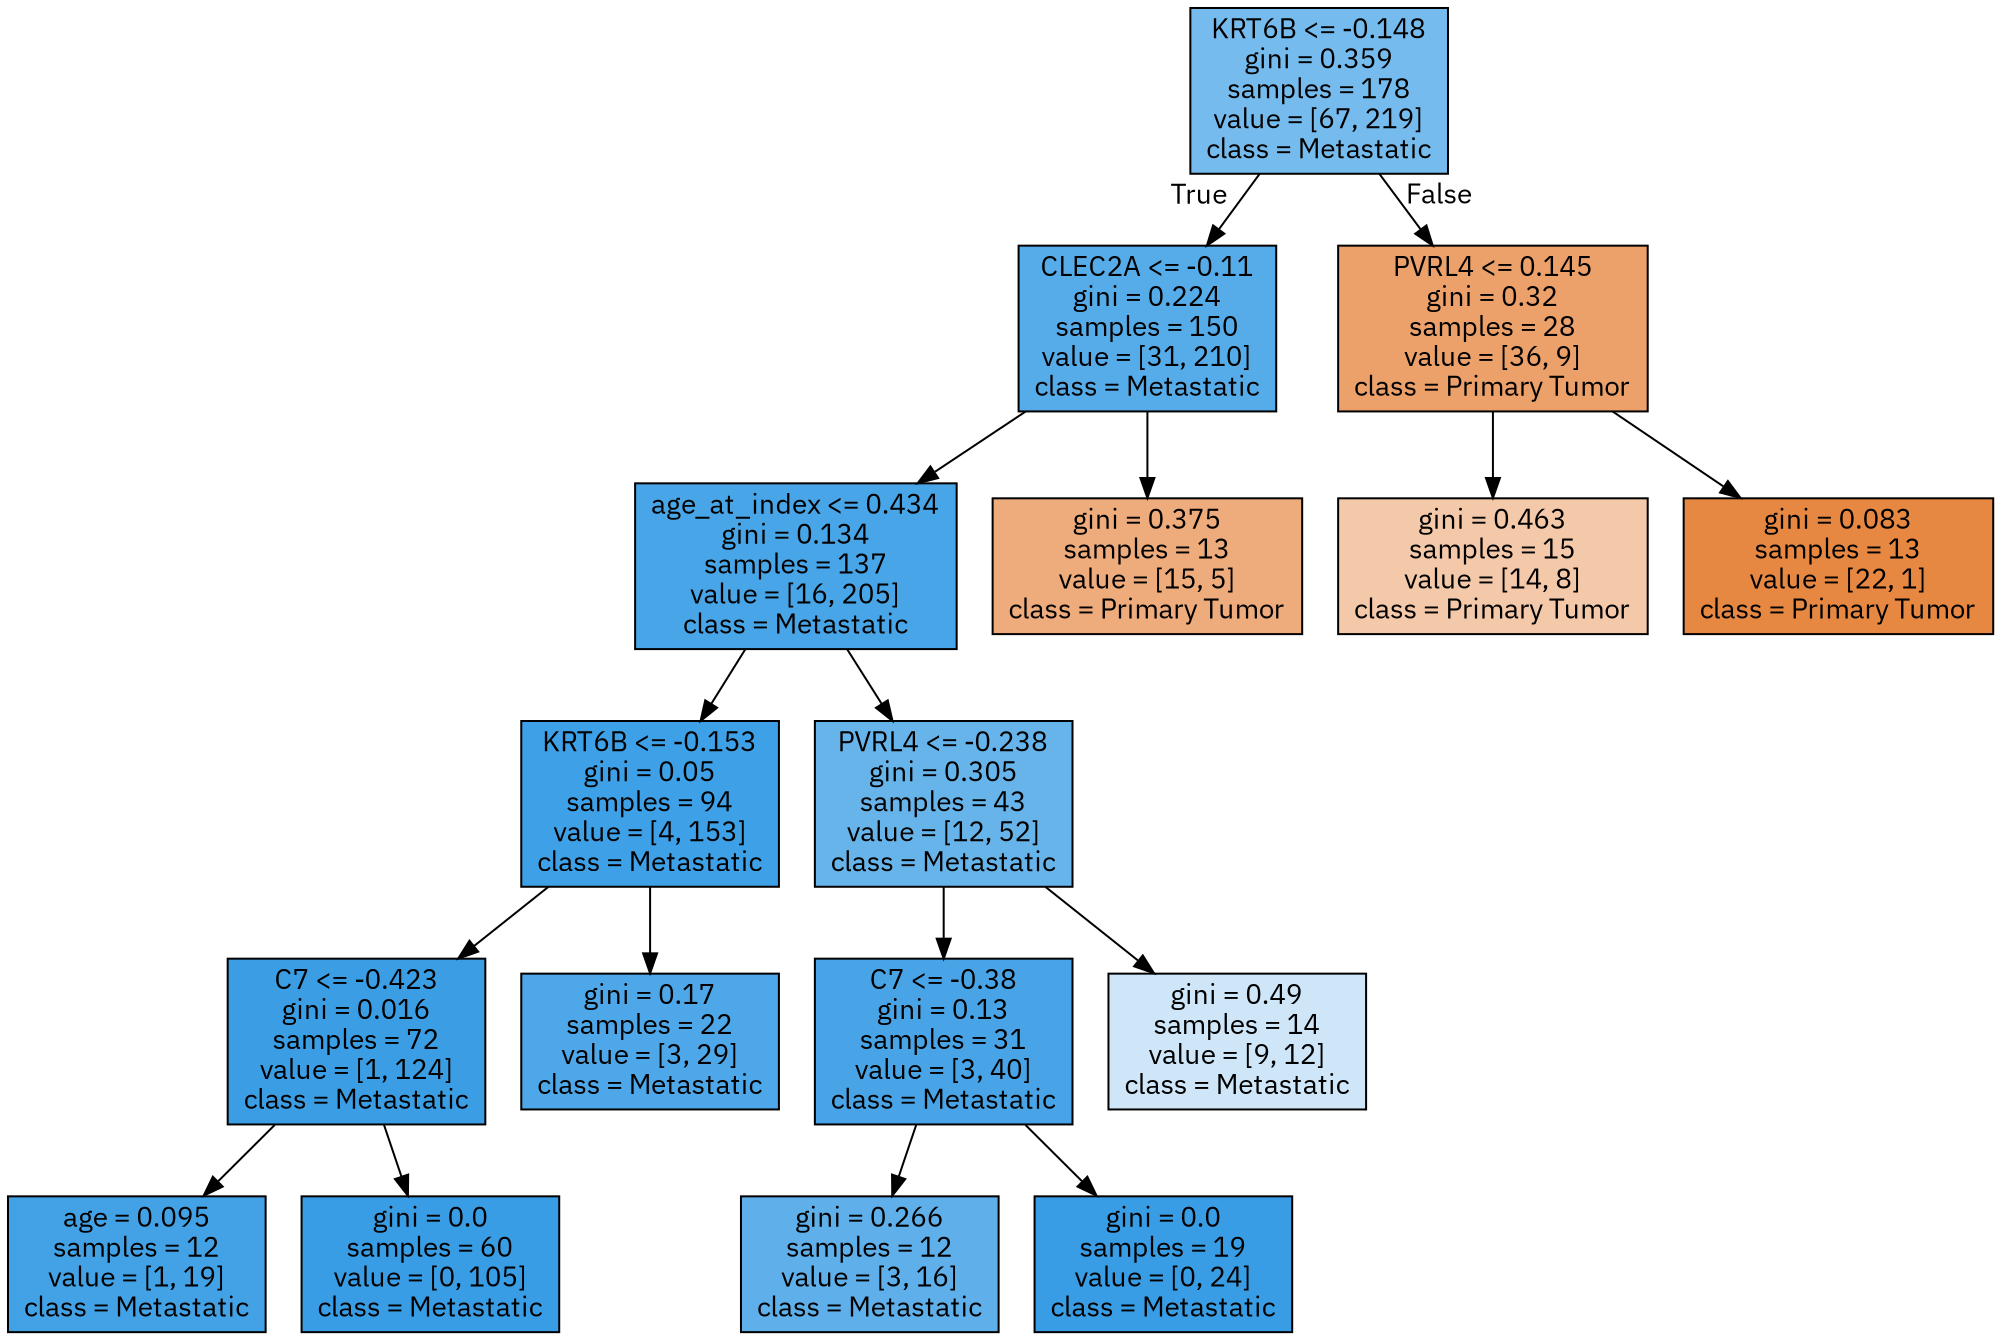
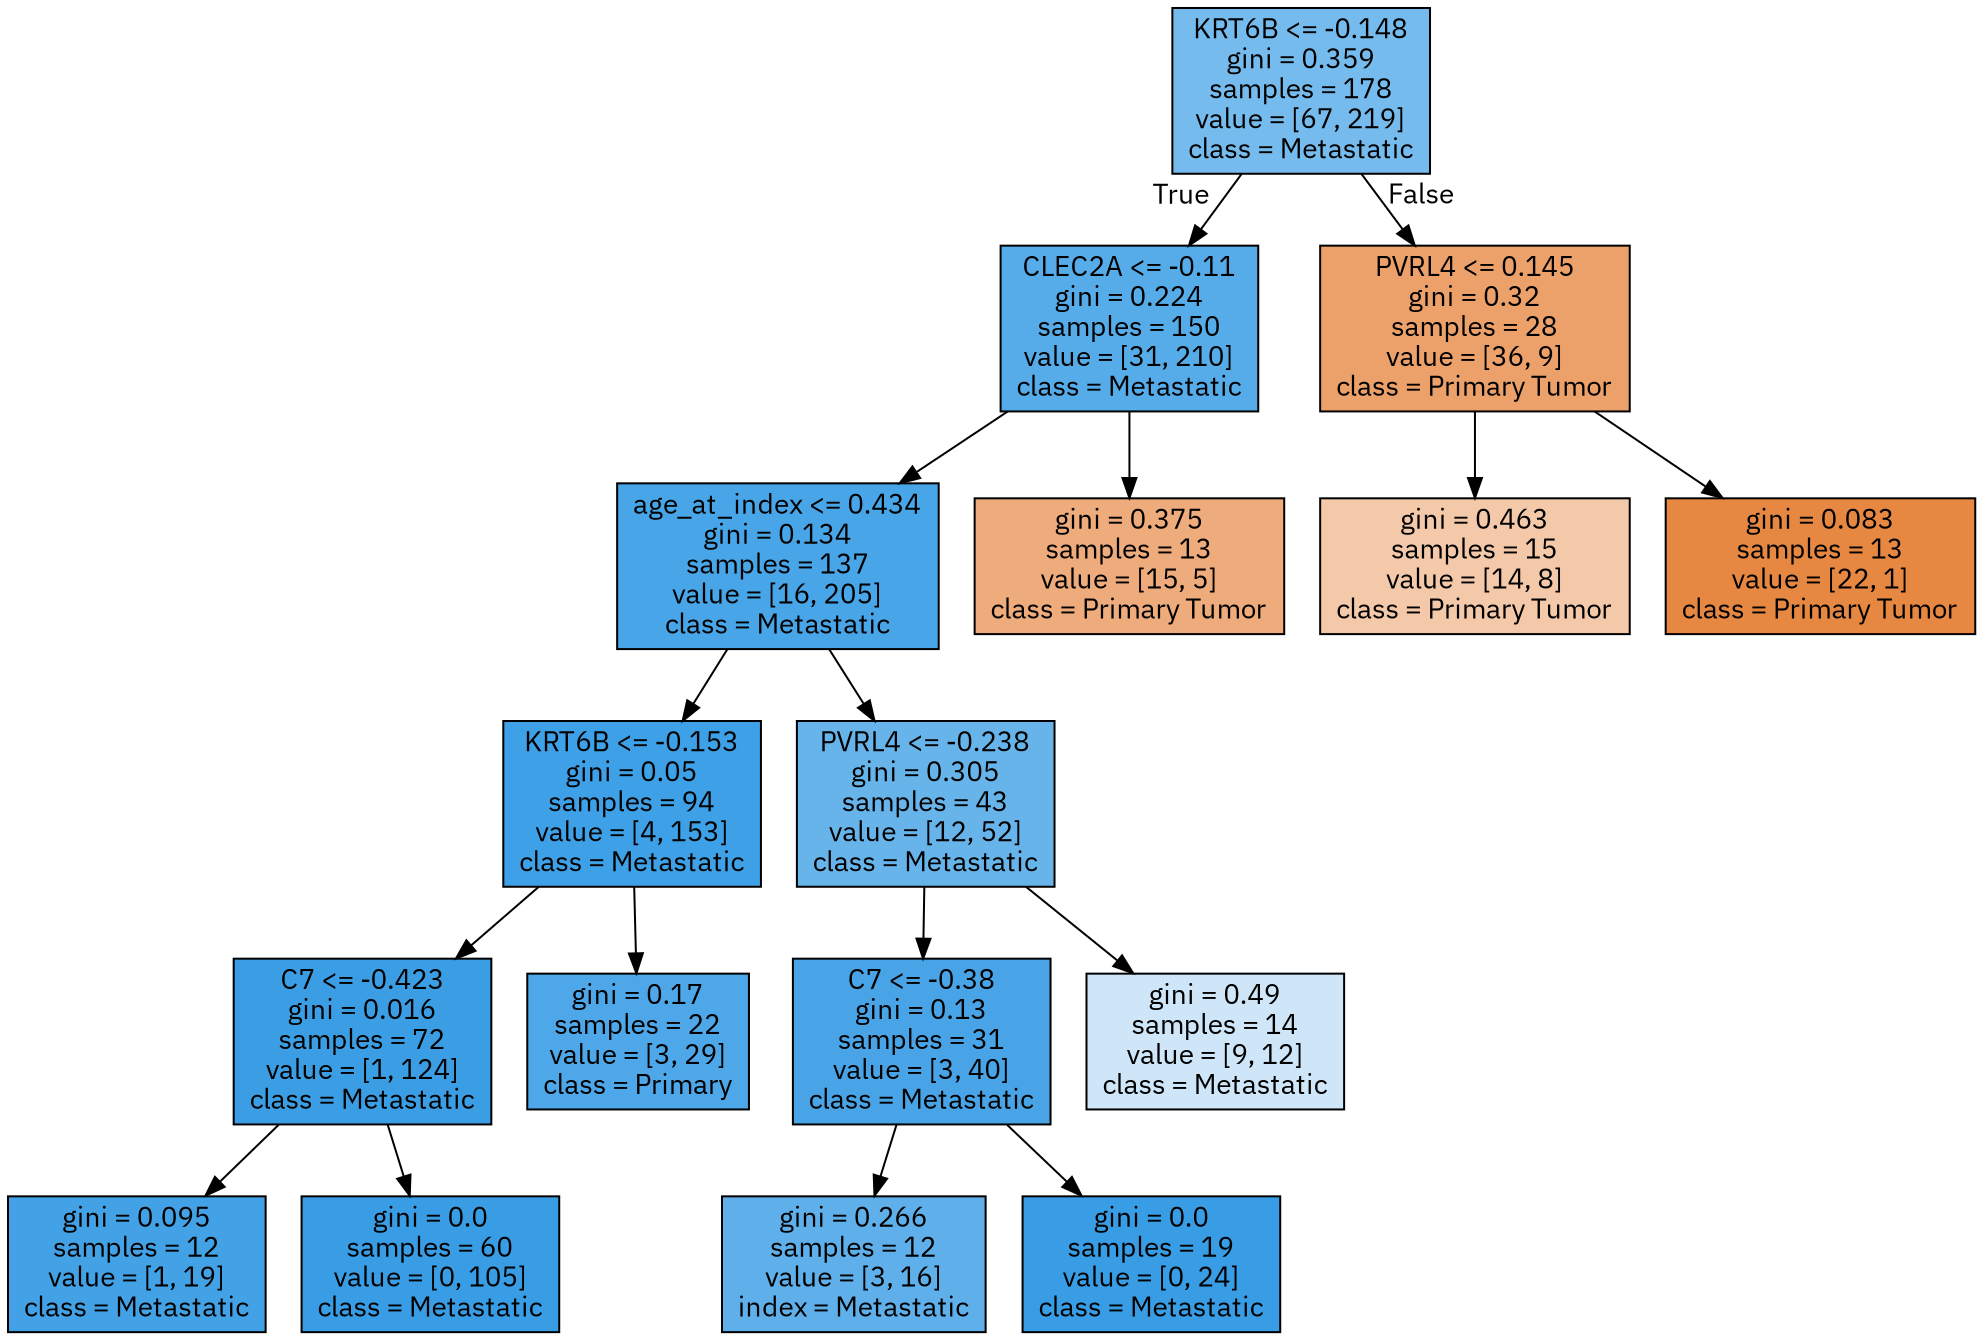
node "gini = 0.17 samples = 22 value = [3, 29] class = Metastatic": label "gini = 0.17 samples = 22 value = [3, 29] class = Metastatic" -> "gini = 0.17 samples = 22 value = [3, 29] class = Primary"
node "age = 0.095 samples = 12 value = [1, 19] class = Metastatic": label "age = 0.095 samples = 12 value = [1, 19] class = Metastatic" -> "gini = 0.095 samples = 12 value = [1, 19] class = Metastatic"
node "gini = 0.266 samples = 12 value = [3, 16] class = Metastatic": label "gini = 0.266 samples = 12 value = [3, 16] class = Metastatic" -> "gini = 0.266 samples = 12 value = [3, 16] index = Metastatic"
